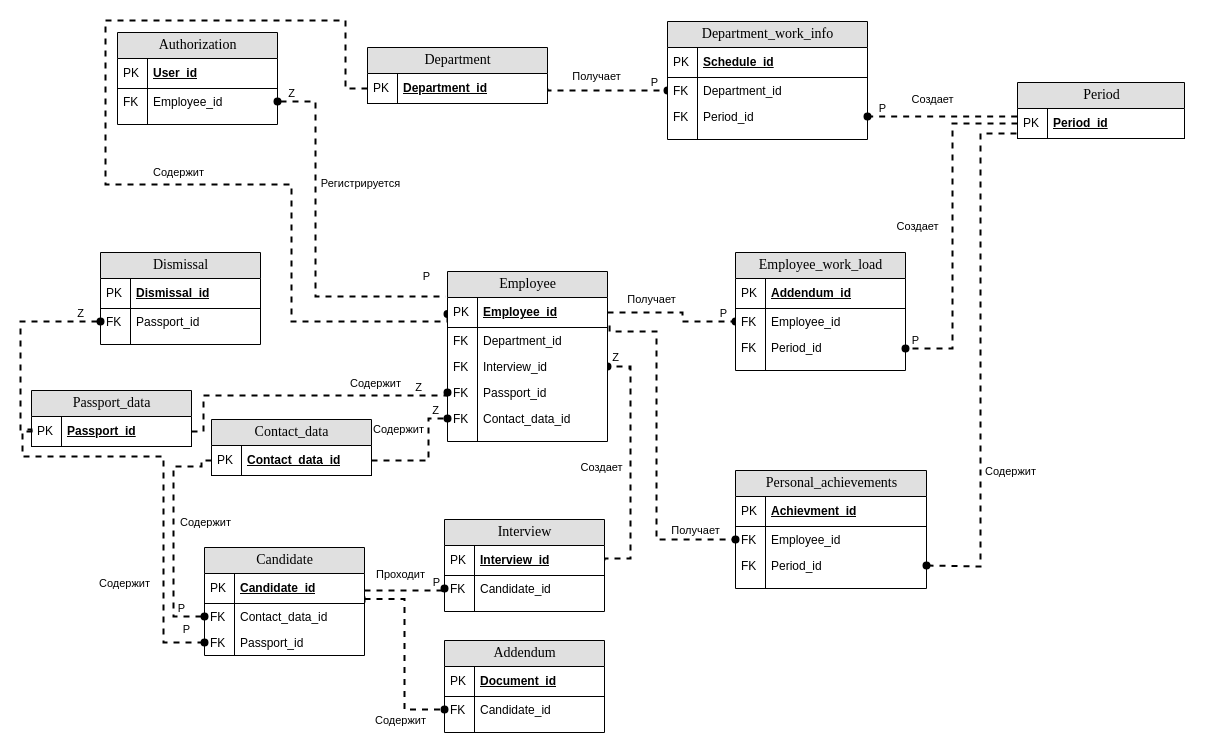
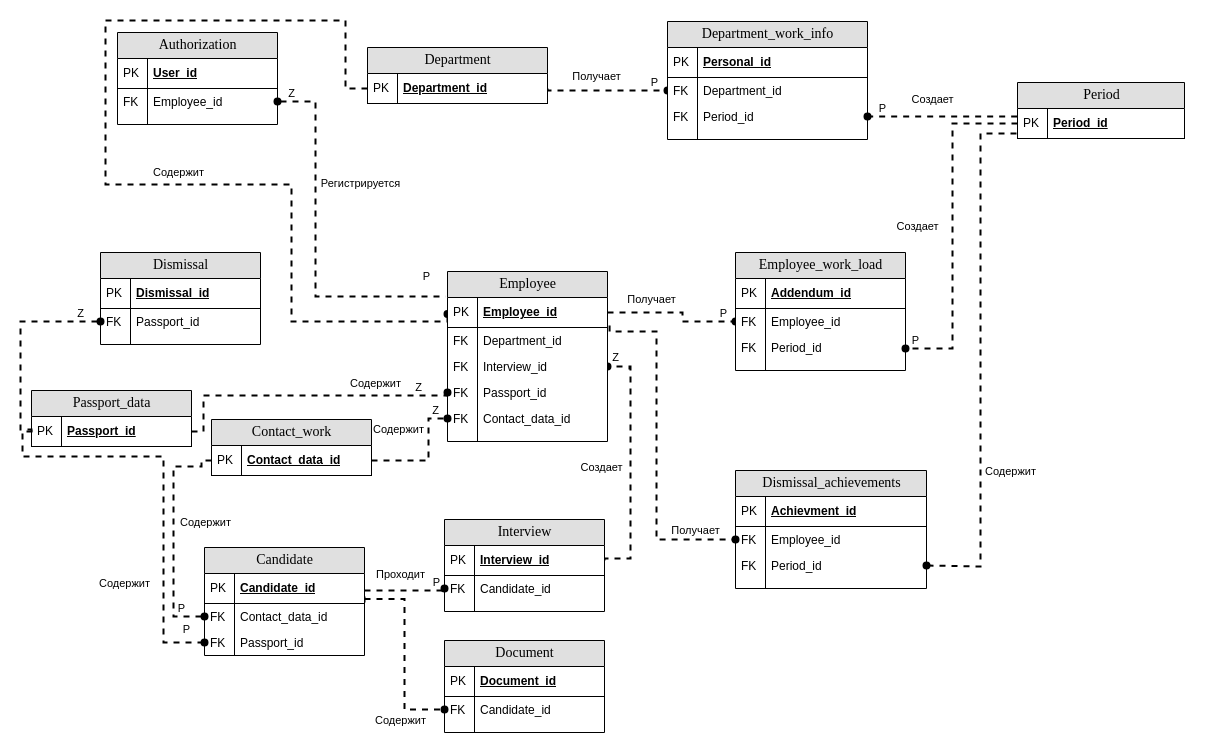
node "Schedule_id": label "Schedule_id" -> "Personal_id"
node "Contact_data": label "Contact_data" -> "Contact_work"
node "Personal_achievements": label "Personal_achievements" -> "Dismissal_achievements"
node "Addendum": label "Addendum" -> "Document"
